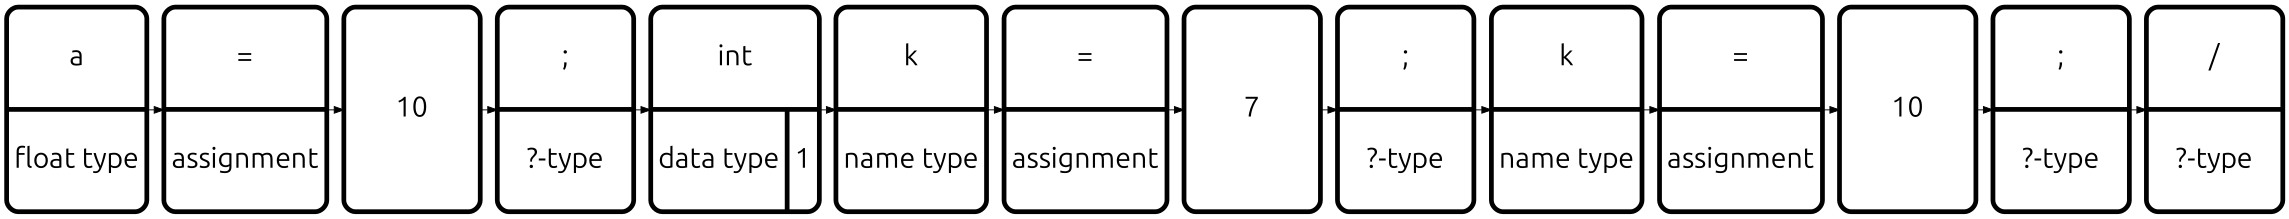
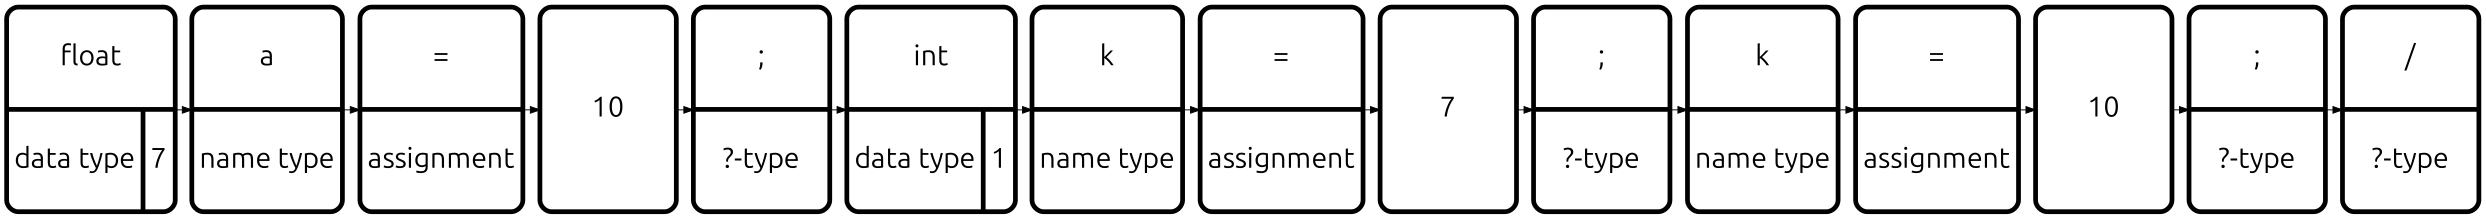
node "float": added
node "a": text "float type" -> "name type"
